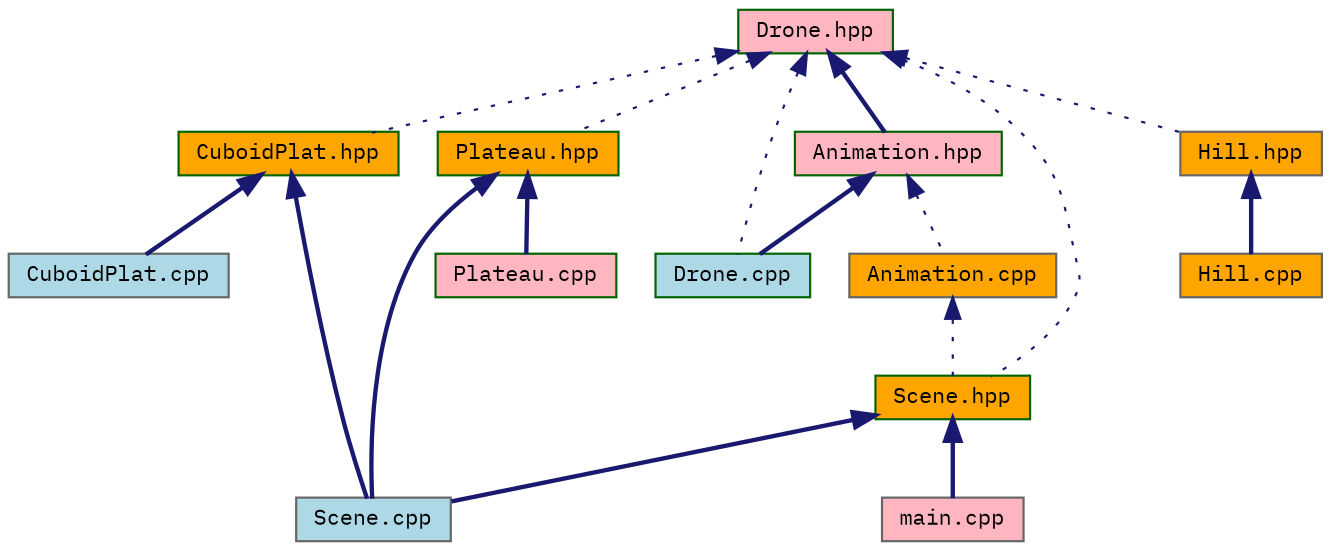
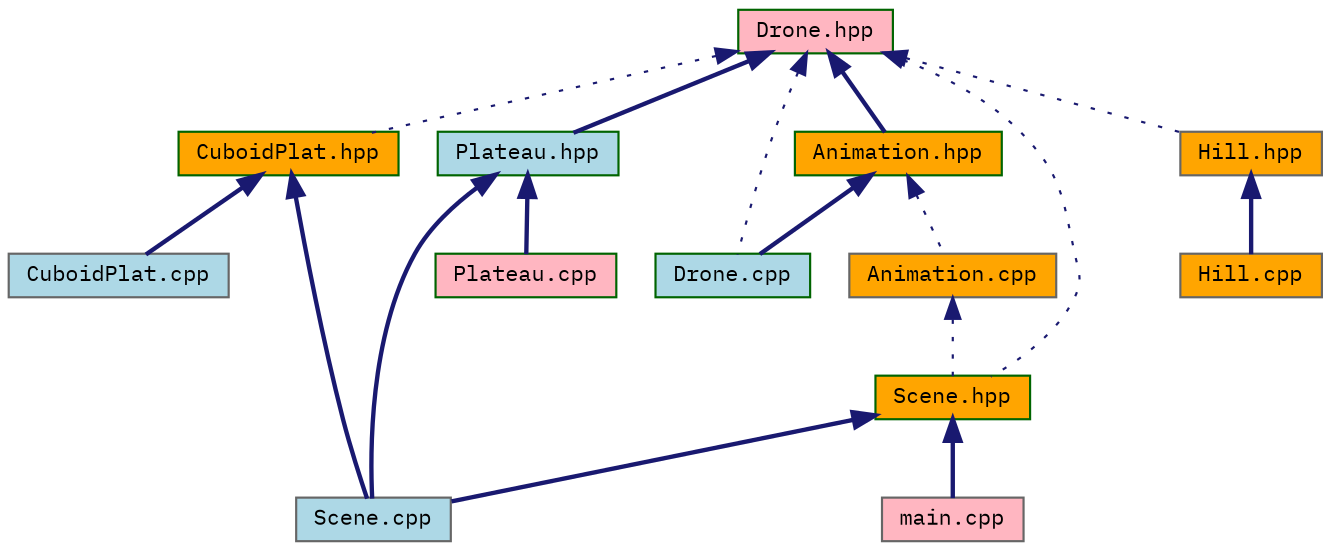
edge "Plateau.hpp" -> "Drone.hpp": style dotted -> bold
node "Plateau.hpp": fillcolor orange -> lightblue
node "Animation.hpp": fillcolor lightpink -> orange
